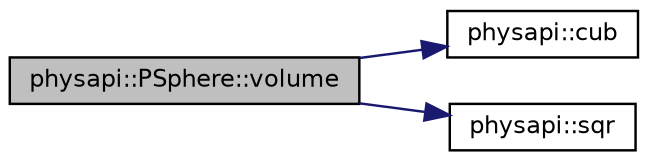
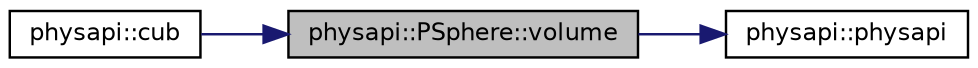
edge "physapi::PSphere::volume" -> "physapi::cub": reversed
node "physapi::sqr": label "physapi::sqr" -> "physapi::physapi"
